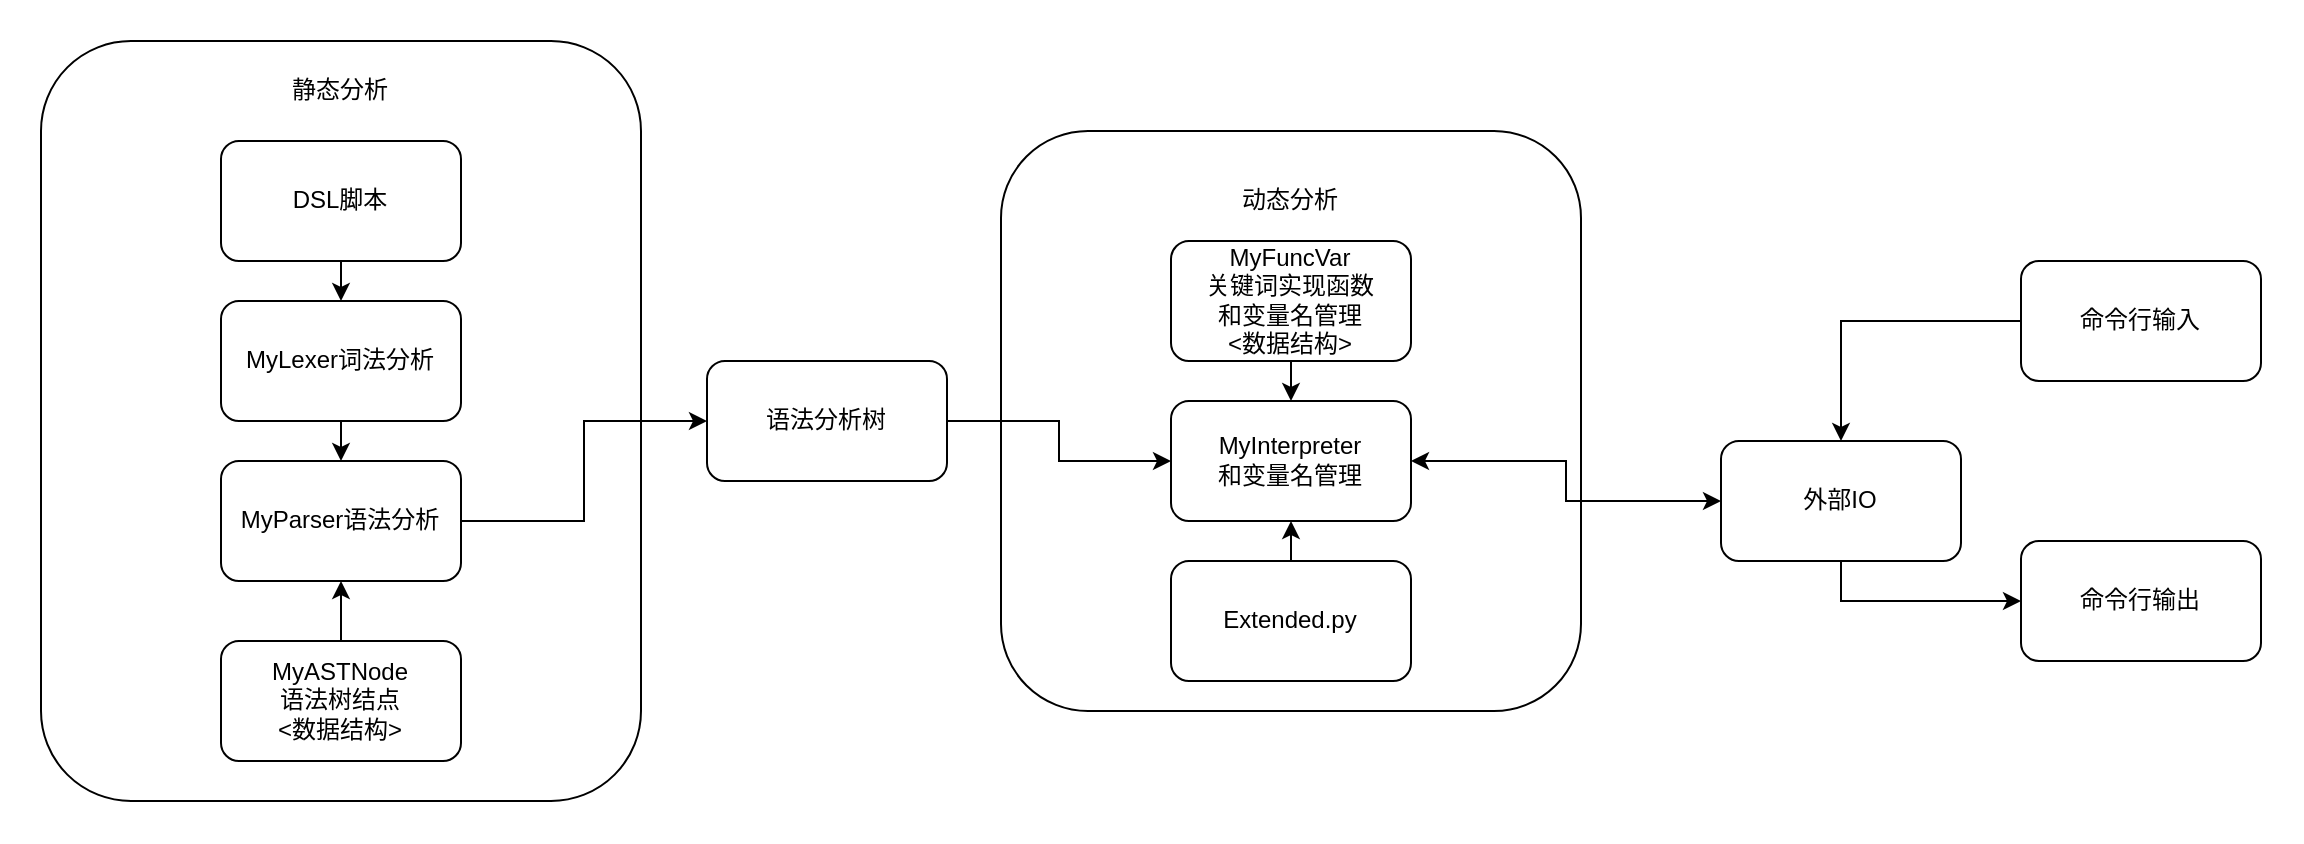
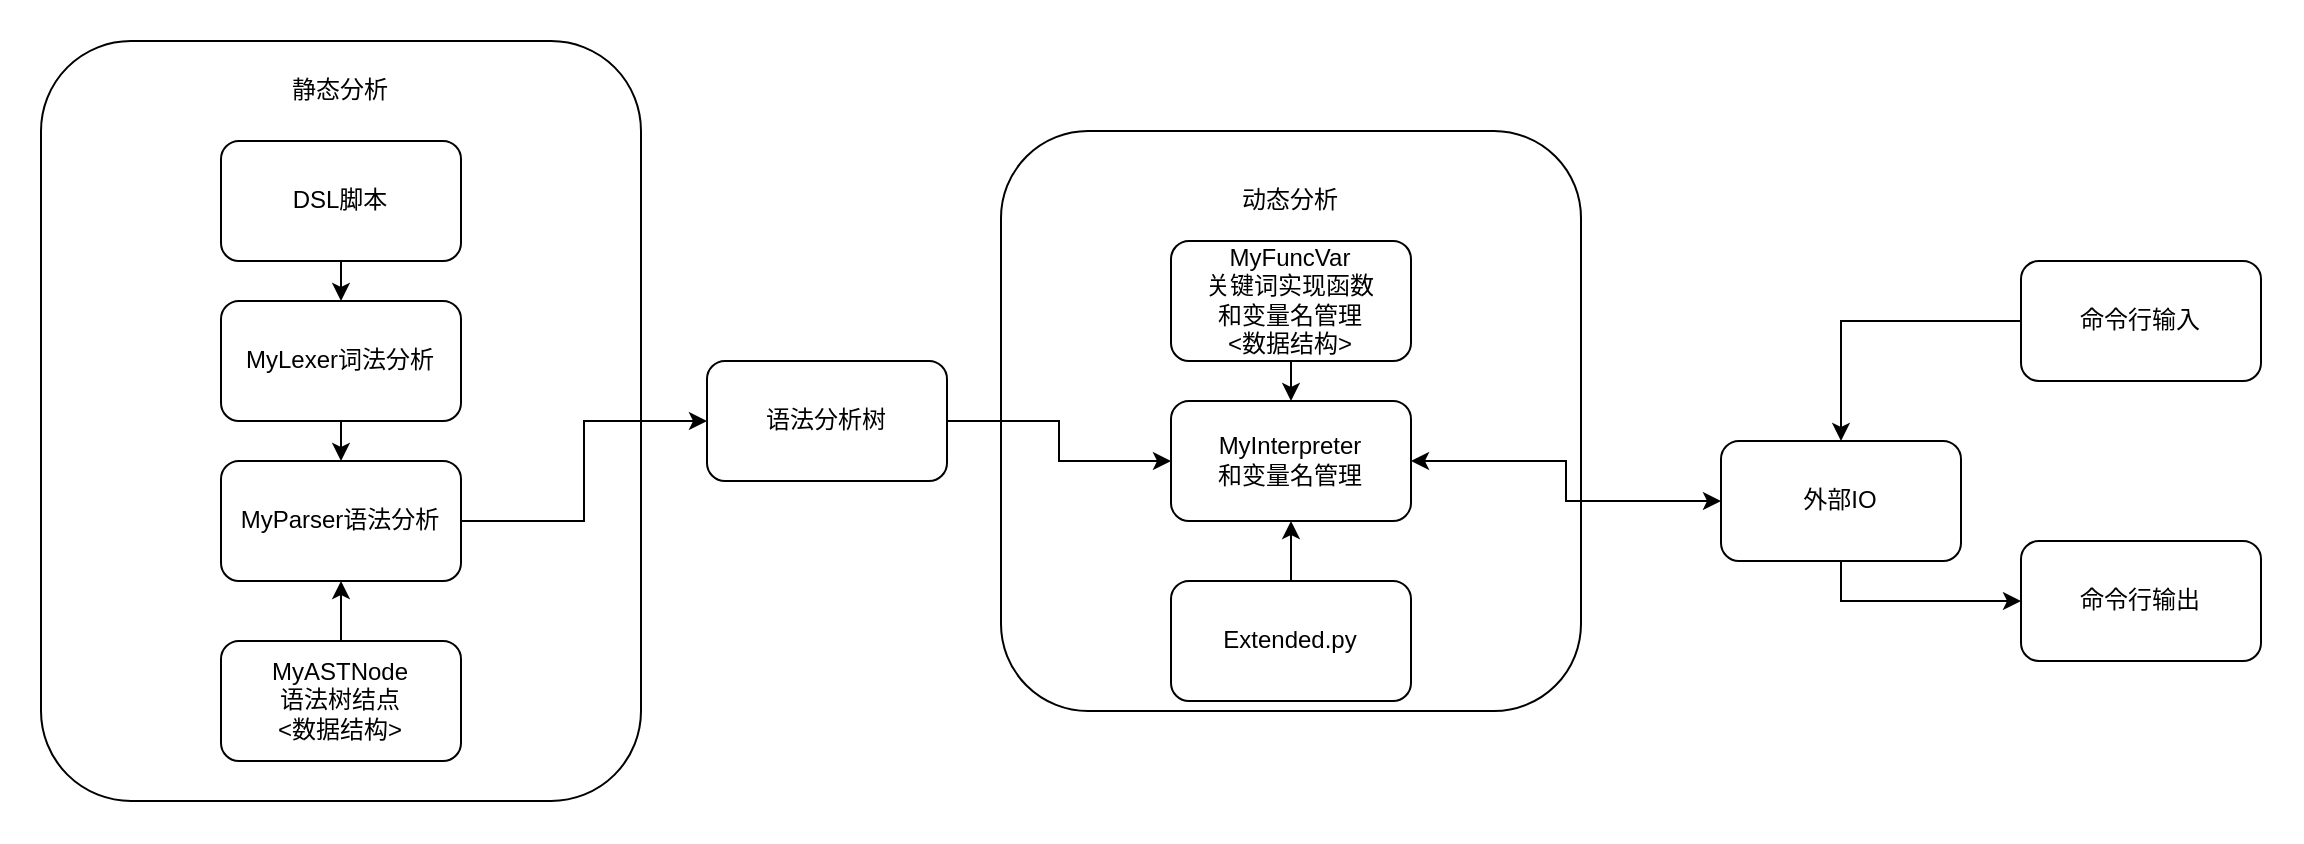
node "Extended.py": moved (1291, 621) -> (1291, 641)
